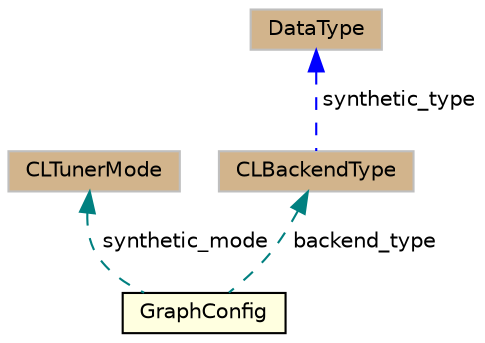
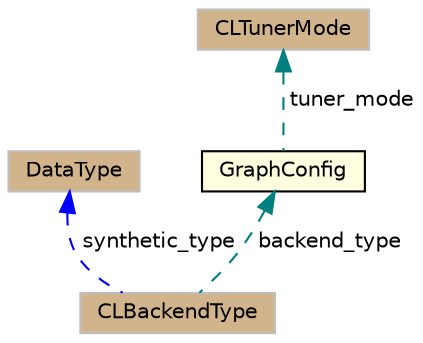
edge "GraphConfig" -> "CLTunerMode": label " synthetic_mode" -> " tuner_mode"
edge "GraphConfig" -> "CLBackendType": reversed
